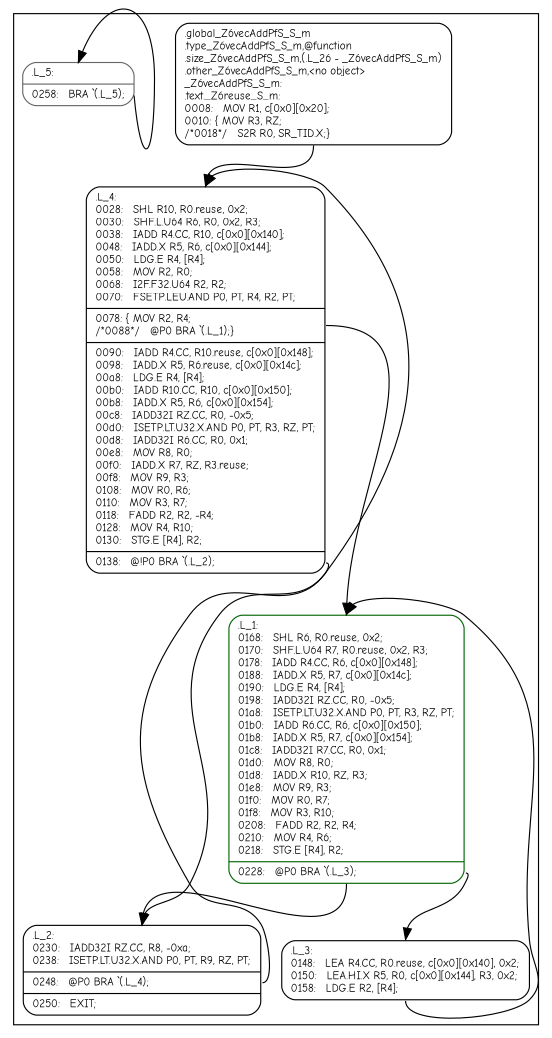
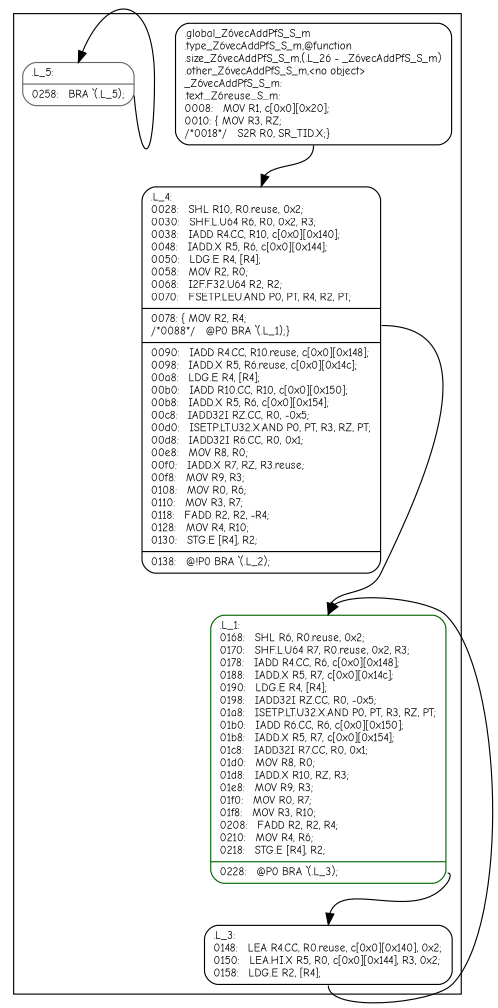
node ".L_2:": removed
